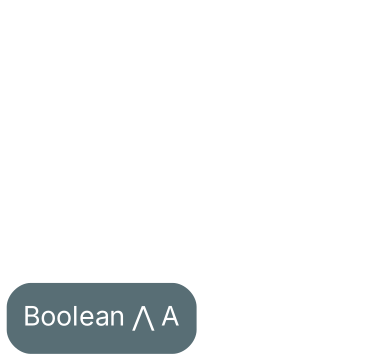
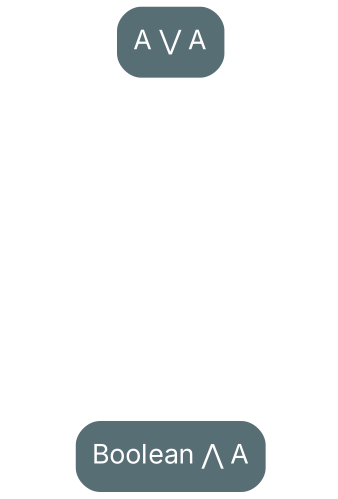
node "A ⋁ A": added
